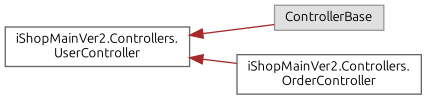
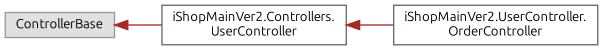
edge "ControllerBase" -> "iShopMainVer2.Controllers. UserController": reversed
node "iShopMainVer2.Controllers. OrderController": label "iShopMainVer2.Controllers. OrderController" -> "iShopMainVer2.UserController. OrderController"
